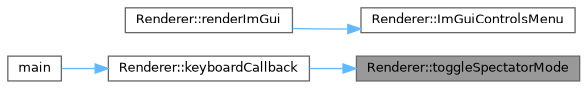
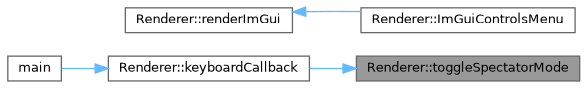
edge "Renderer::renderImGui" -> "Renderer::ImGuiControlsMenu": reversed
